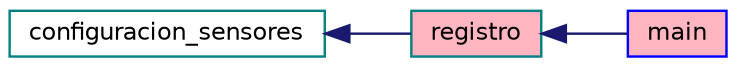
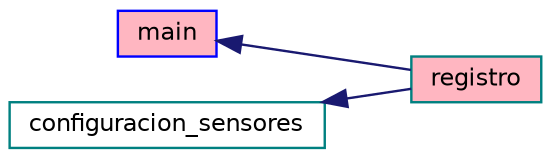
edge "main" -> "registro": reversed
